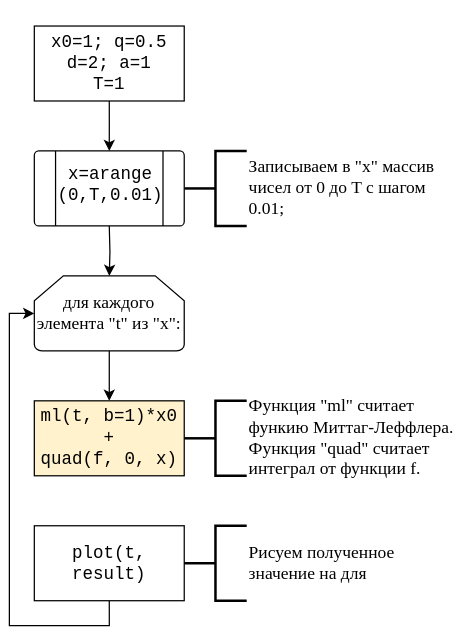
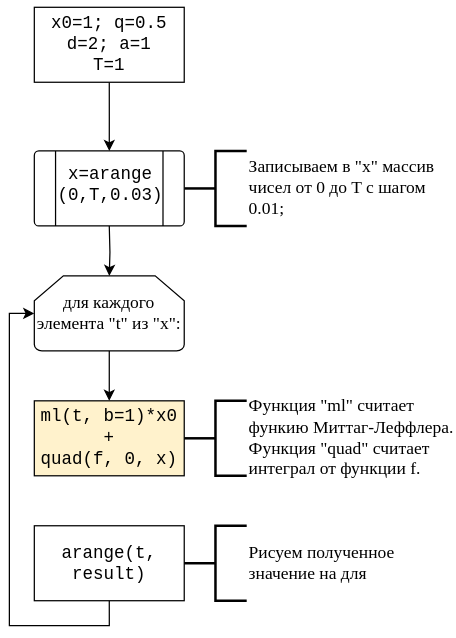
node "x0=1; q=0.5 d=2; a=1 T=1": moved (109, 63) -> (109, 44)
node "x=arange (0,T,0.01)": label "x=arange (0,T,0.01)" -> "x=arange (0,T,0.03)"
node "plot(t, result)": label "plot(t, result)" -> "arange(t, result)"
